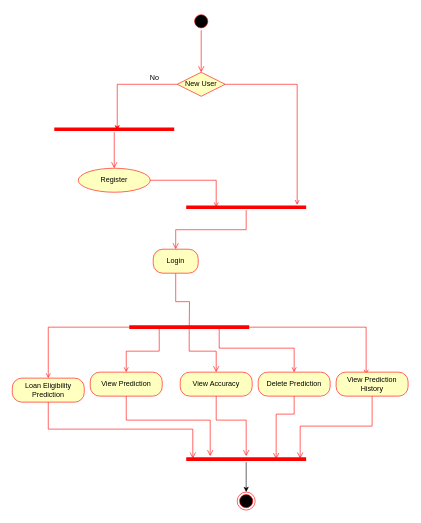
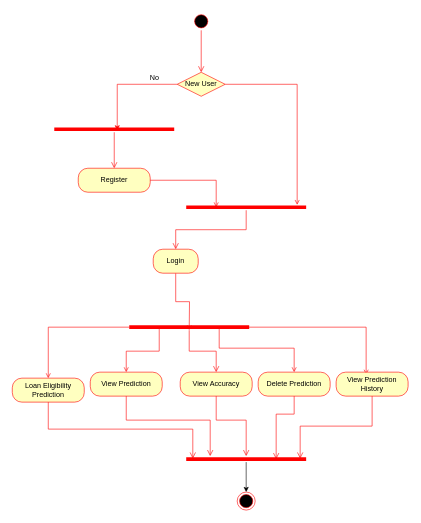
node "Register": shape ellipse -> rounded rectangle
